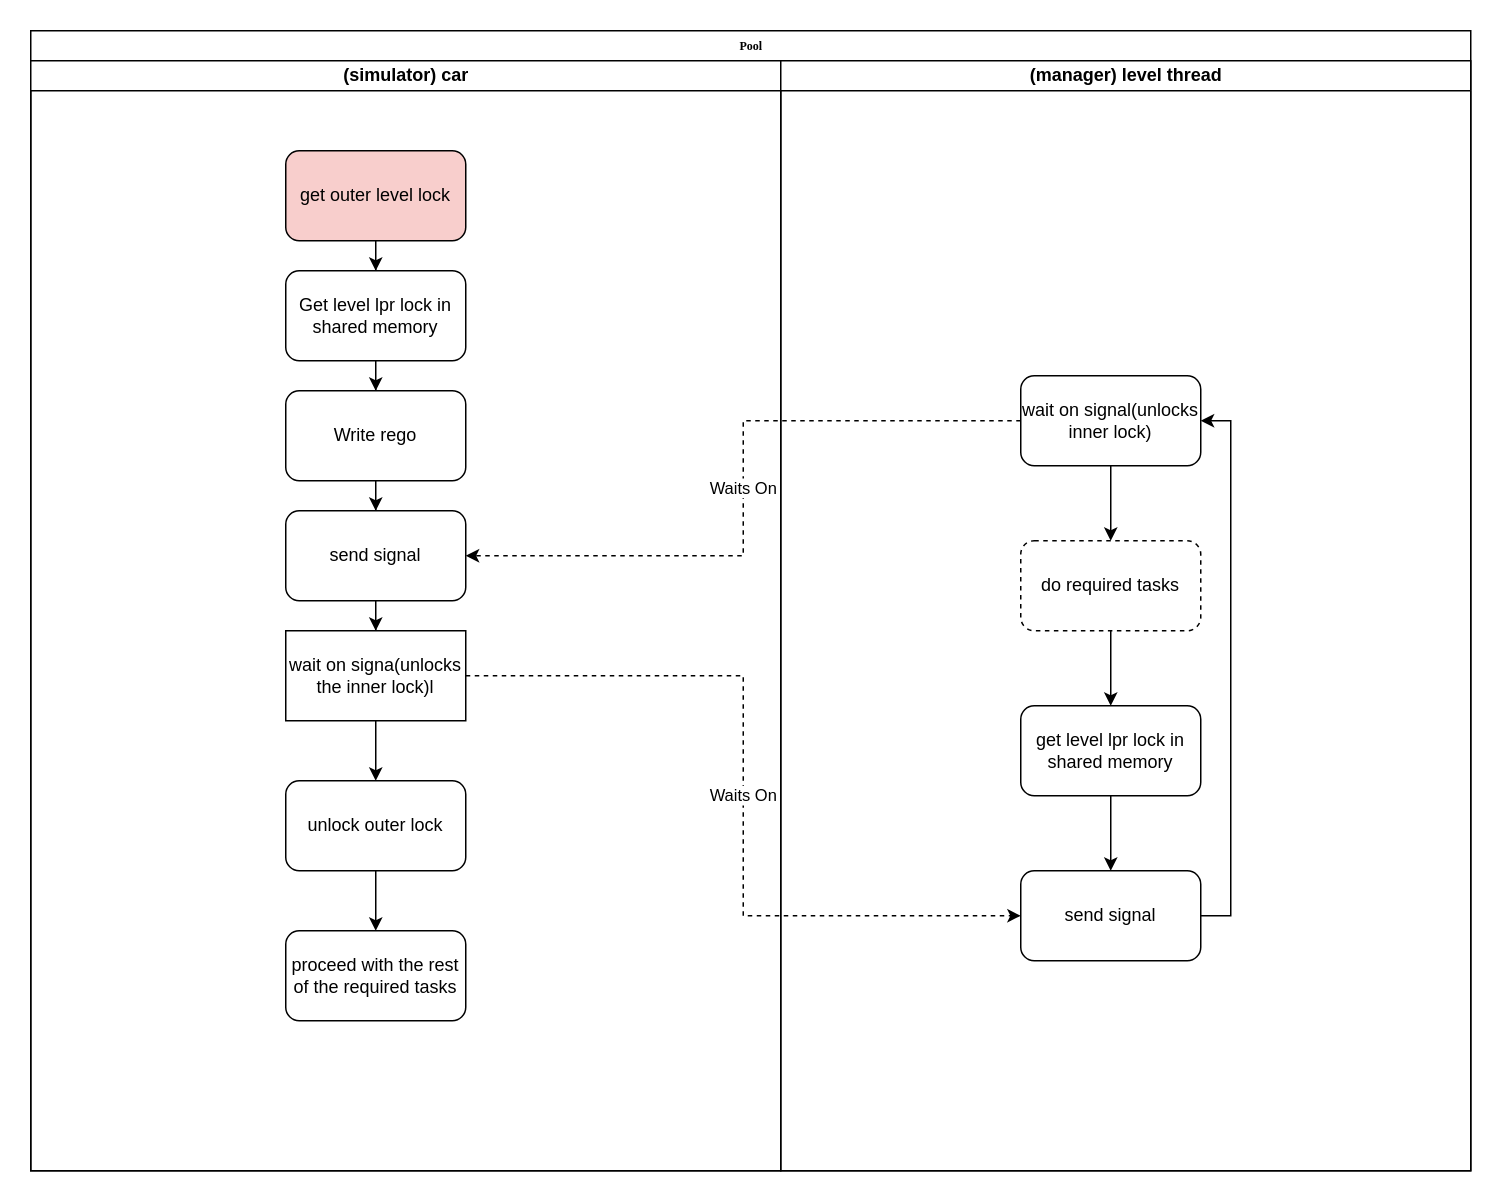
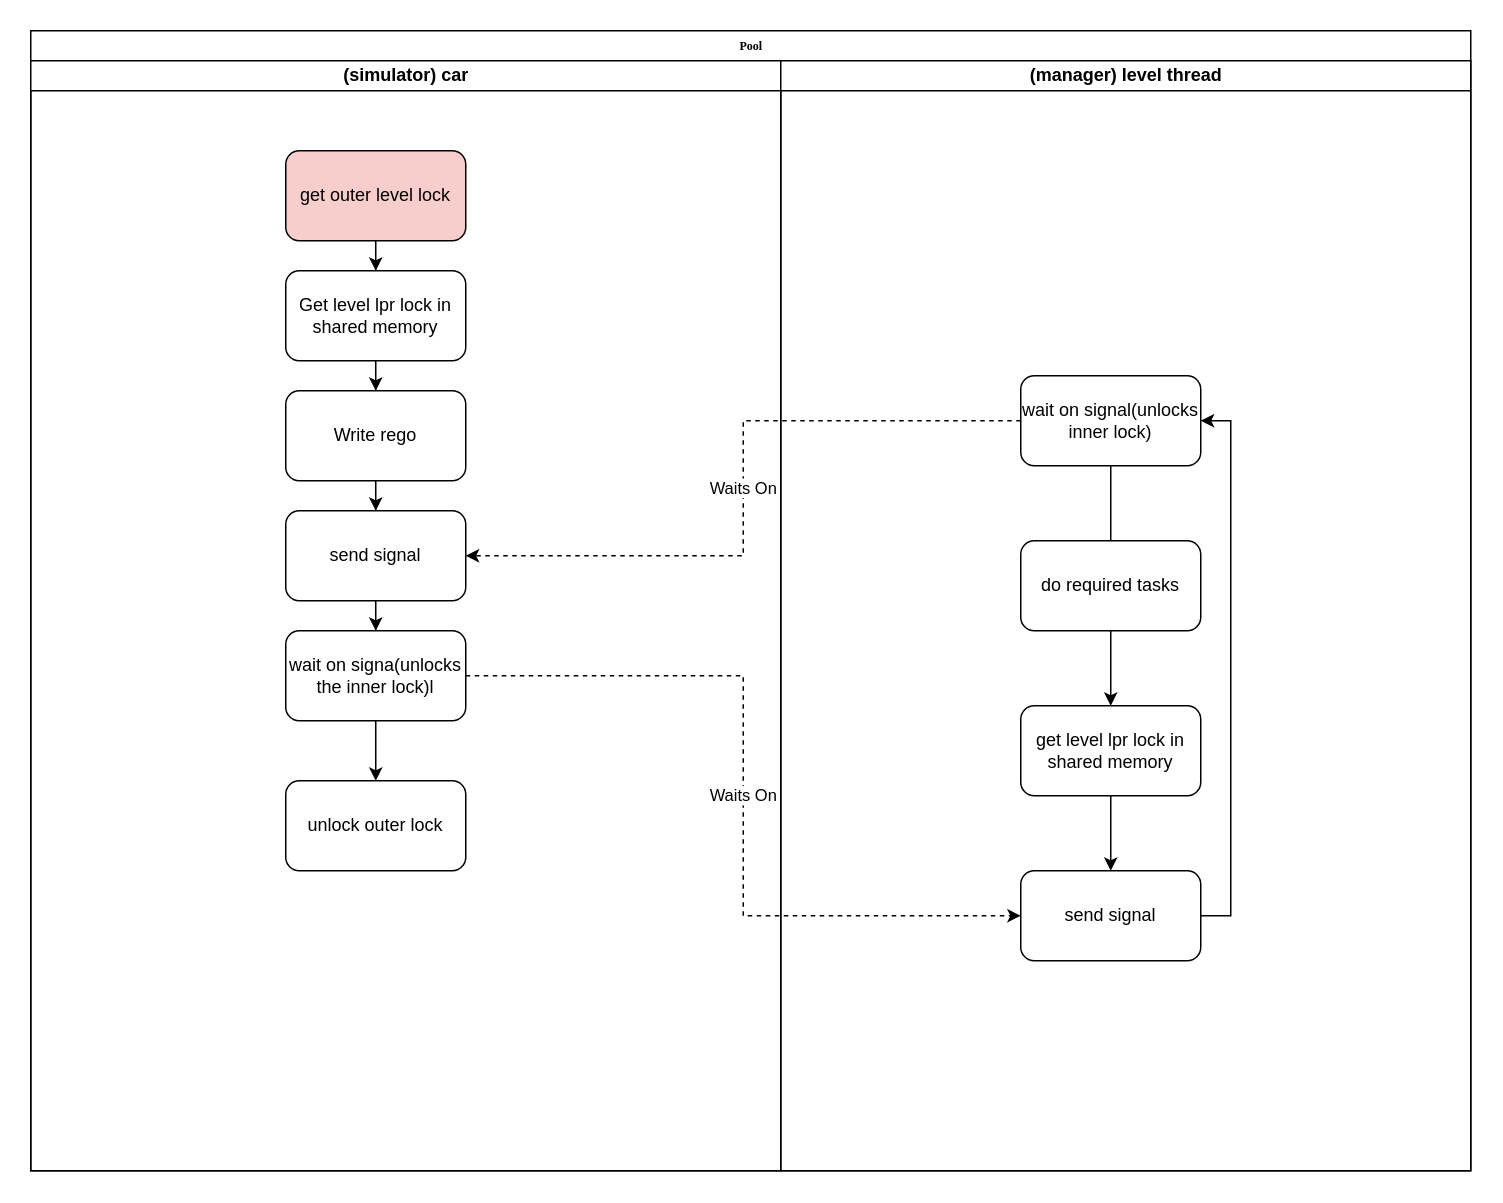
edge "wait on signal(unlocks inner lock)" -> "do required tasks": arrowhead classic -> none
node "do required tasks": style dashed -> solid
node "wait on signa(unlocks the inner lock)l": shape rectangle -> rounded rectangle
edge "unlock outer lock" -> "proceed with the rest of the required tasks": removed
node "proceed with the rest of the required tasks": removed
